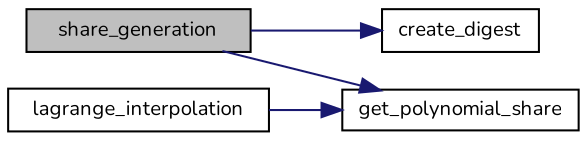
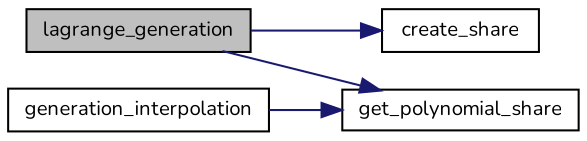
node "share_generation": label "share_generation" -> "lagrange_generation"
node "create_digest": label "create_digest" -> "create_share"
node "lagrange_interpolation": label "lagrange_interpolation" -> "generation_interpolation"
